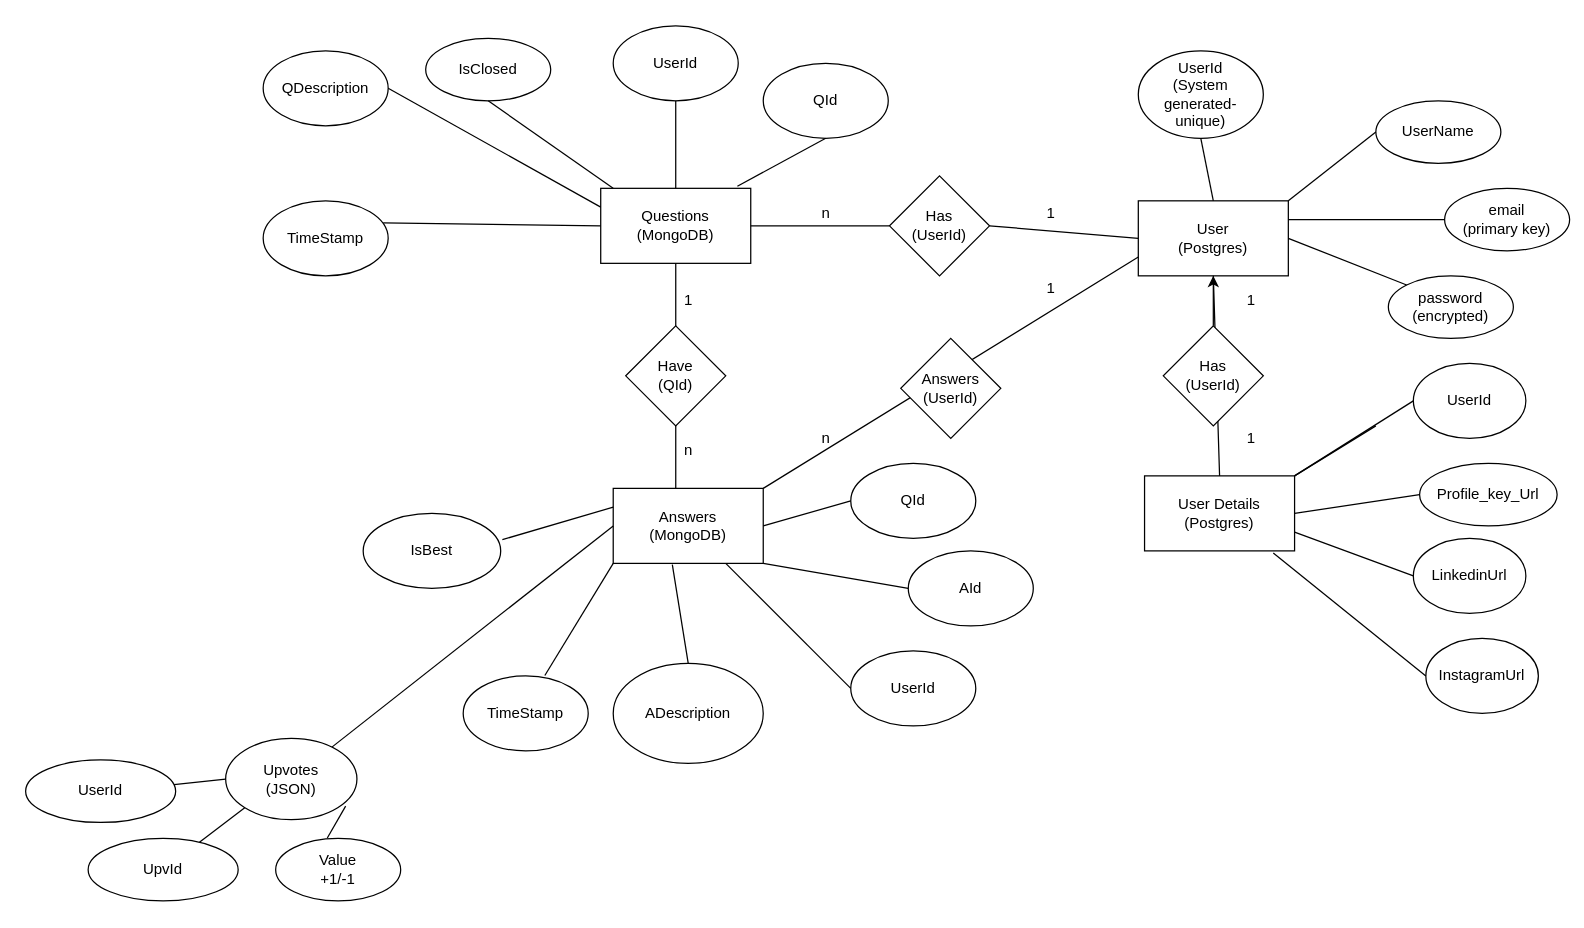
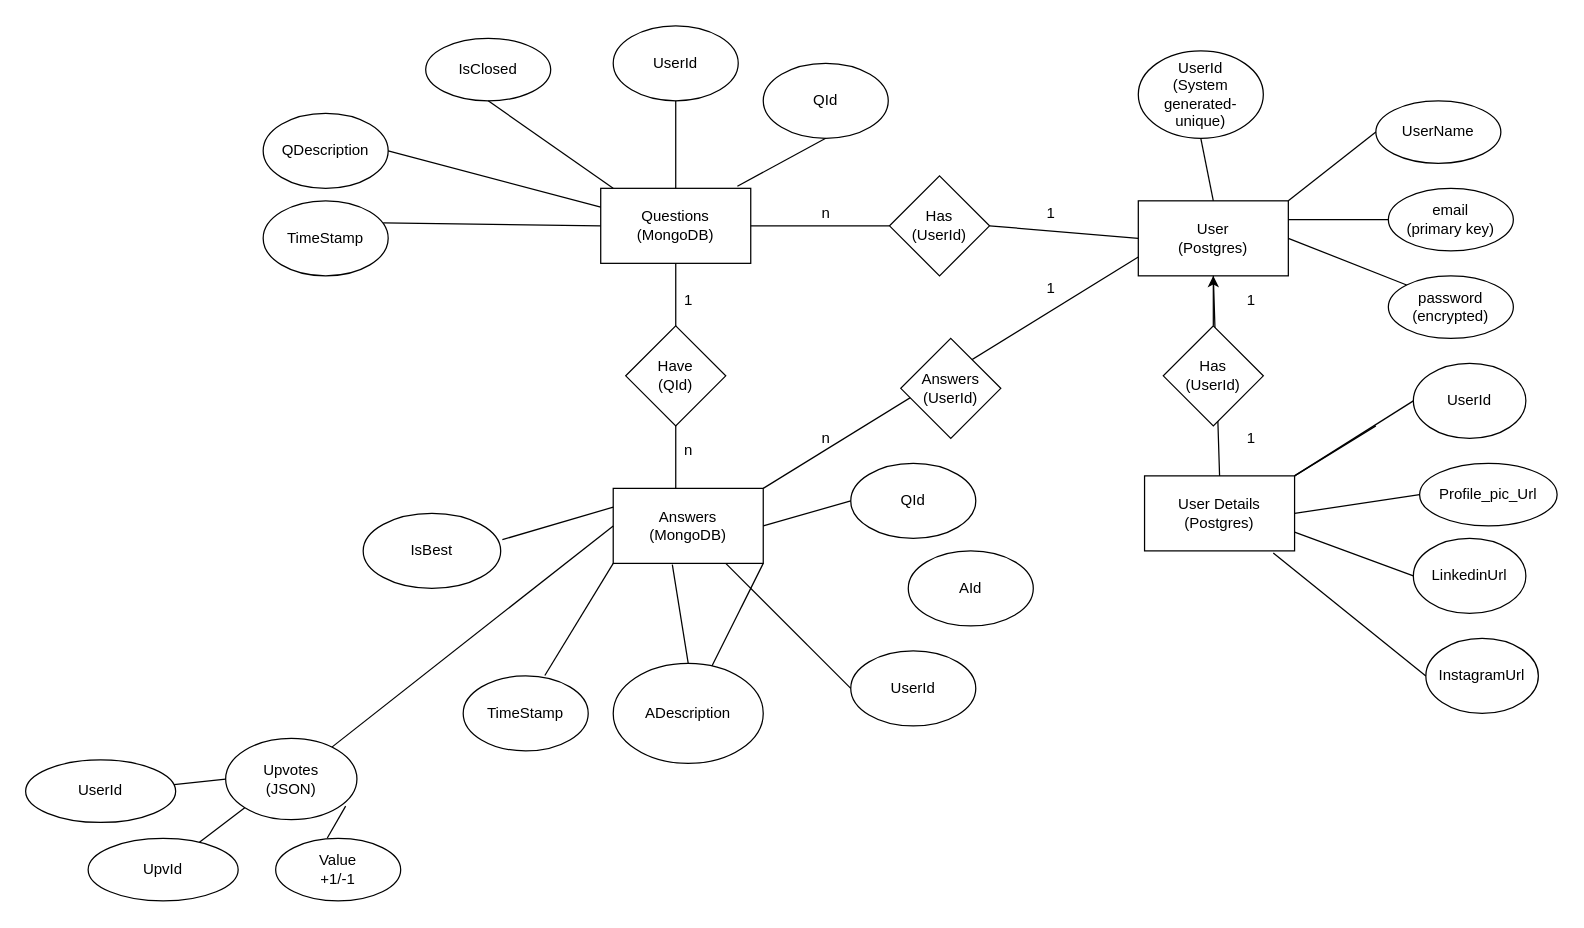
node "QDescription": moved (326, 88) -> (326, 151)
node "email (primary key)": moved (1507, 219) -> (1451, 219)
node "Profile_key_Url": label "Profile_key_Url" -> "Profile_pic_Url"
edge "Answers (MongoDB)" -- "AId": now "Answers (MongoDB)" -- "ADescription"
